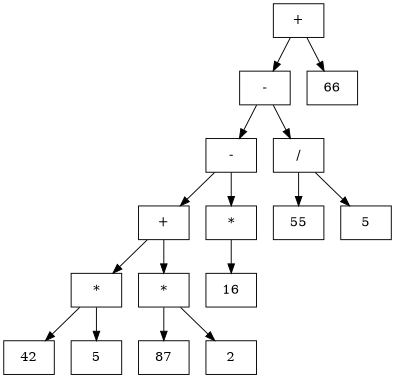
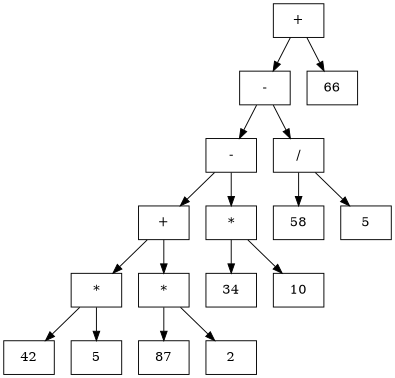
node "55": label "55" -> "58"
node "16": label "16" -> "10"
node "34": added
